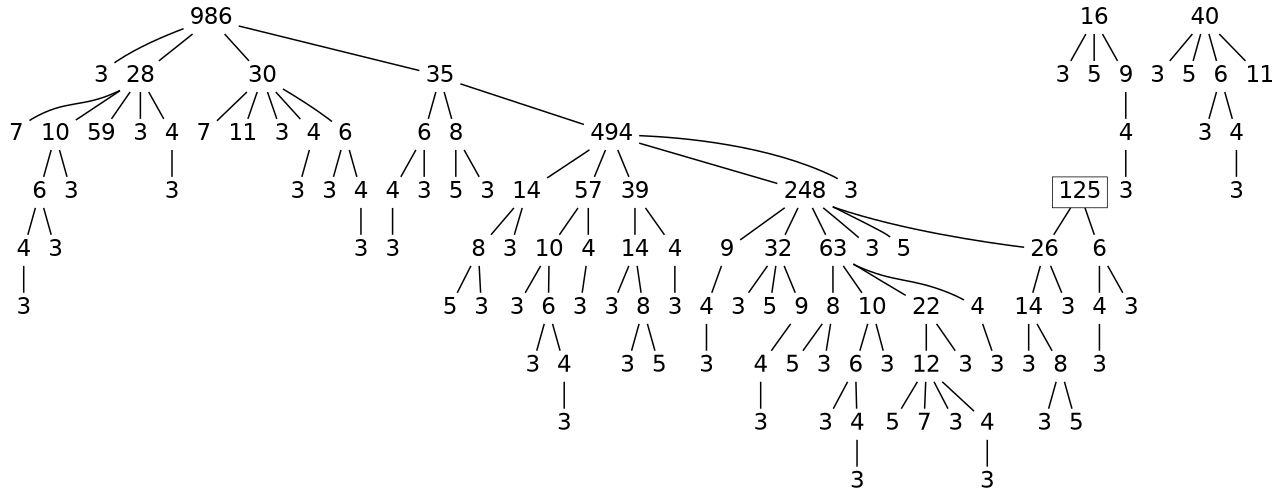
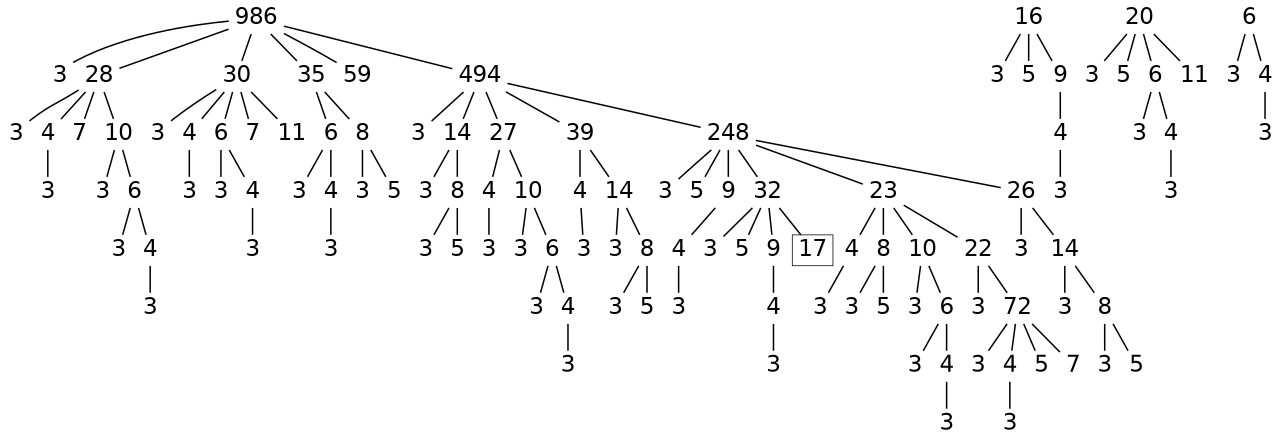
node "40": label "40" -> "20"
edge "35" -- "494": now "986" -- "494"
edge "28" -- "59": now "986" -- "59"
node "57": label "57" -> "27"
node "125": removed
node "17": added
node "63": label "63" -> "23"
node "12": label "12" -> "72"
